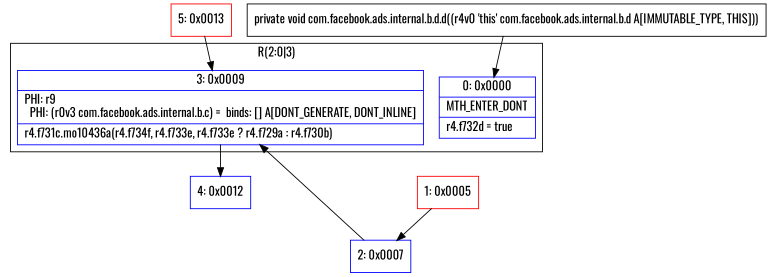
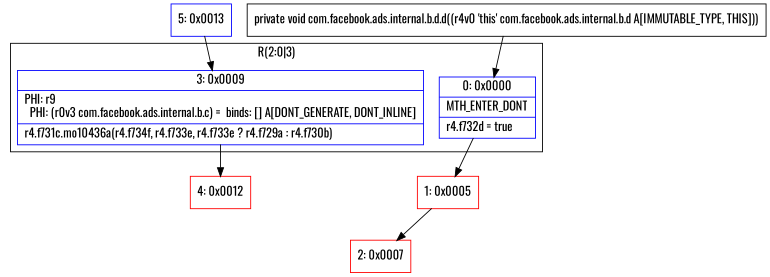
node "5: 0x0013": color red -> blue
edge "0: 0x0000" -> "1: 0x0005": added
node "4: 0x0012": color blue -> red
edge "2: 0x0007" -> "3: 0x0009": removed
node "2: 0x0007": color blue -> red
